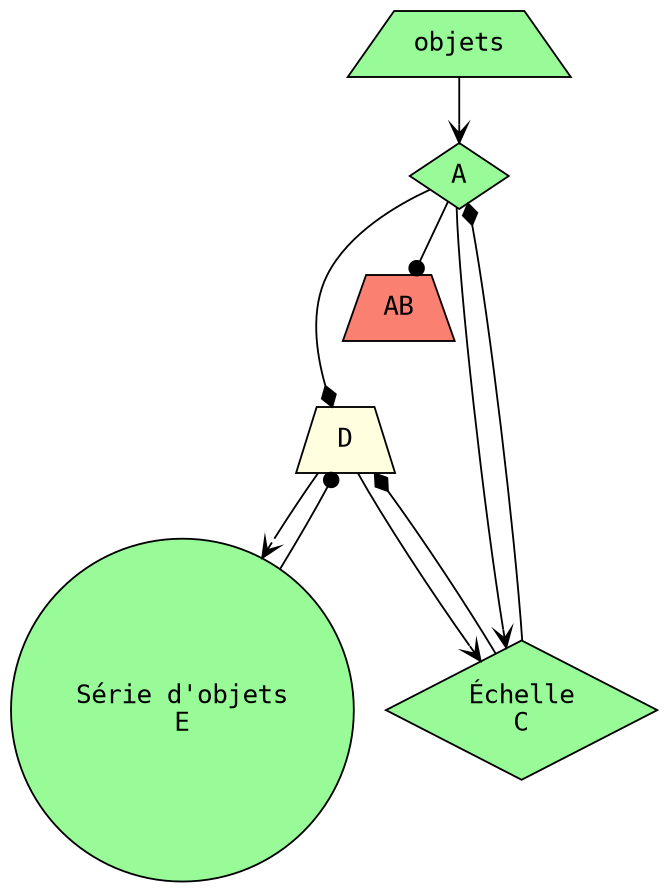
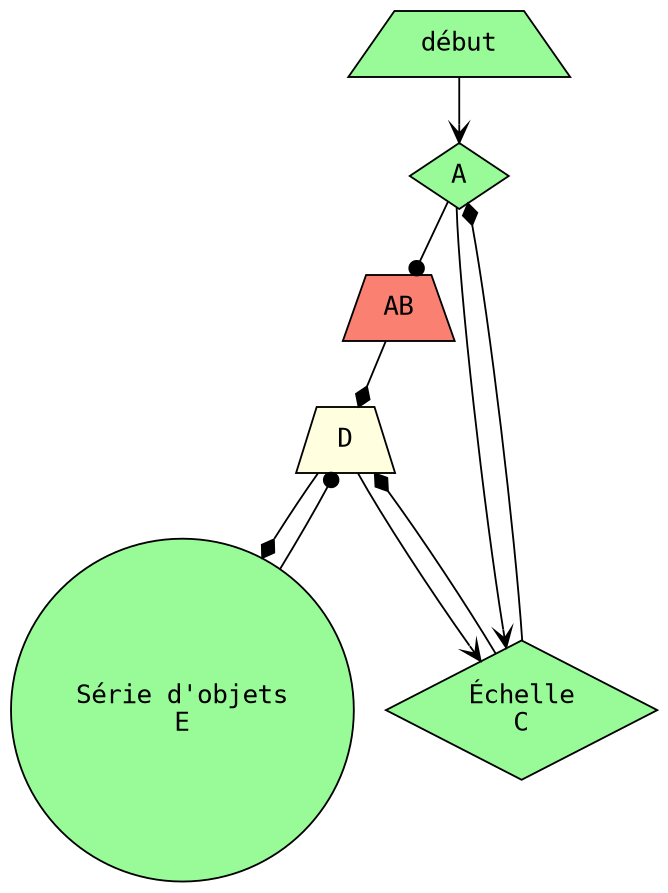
node "objets": label "objets" -> "début"
edge "A" -> "D": now "AB" -> "D"
edge "D" -> "Série d'objets E": arrowhead vee -> diamond
